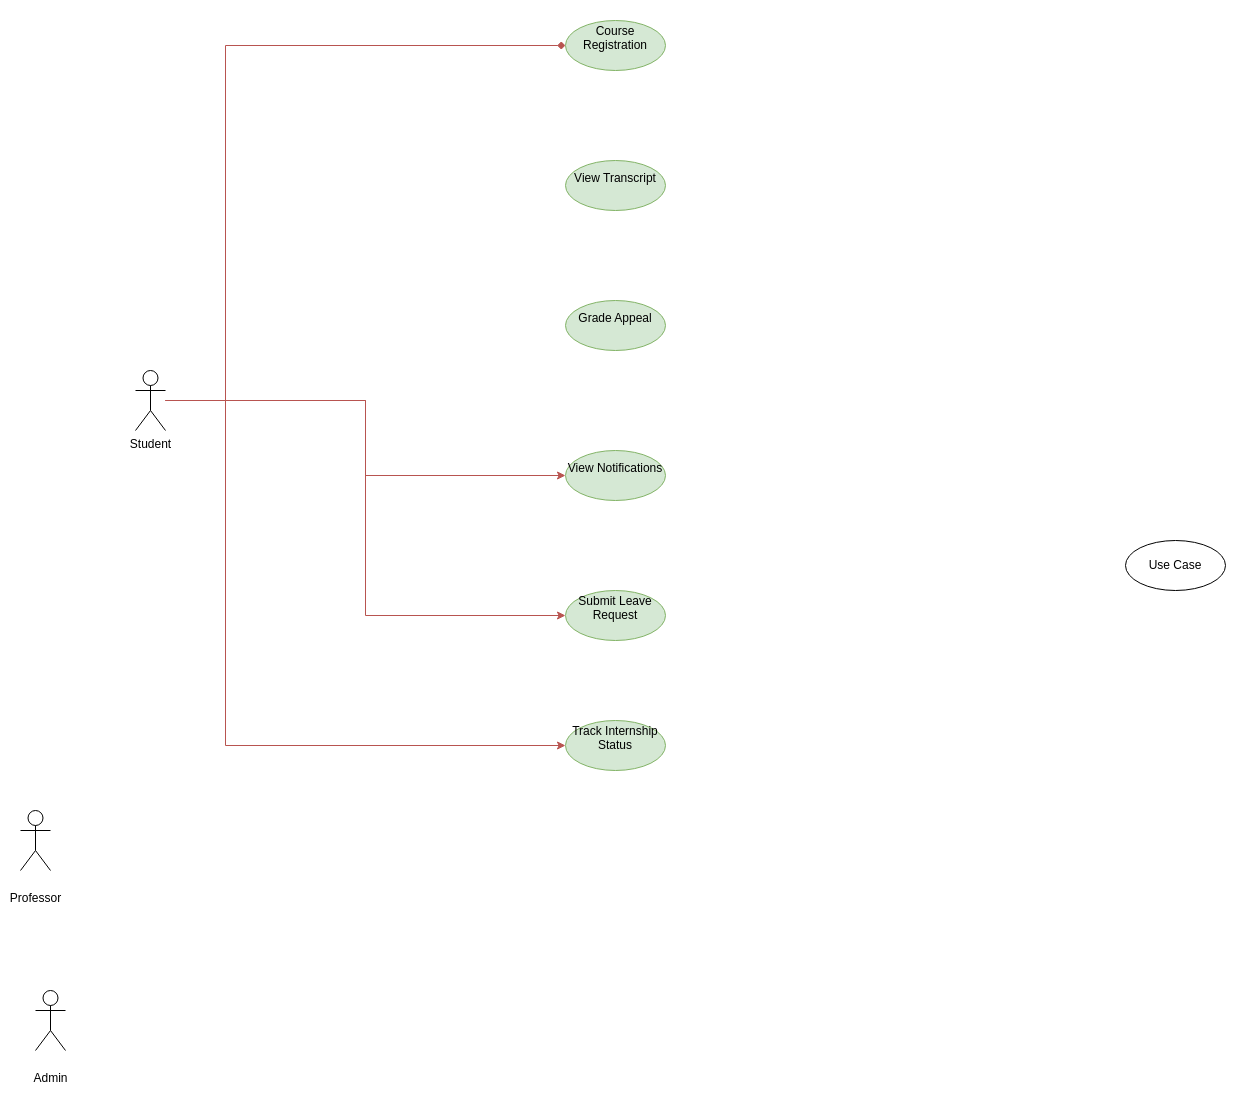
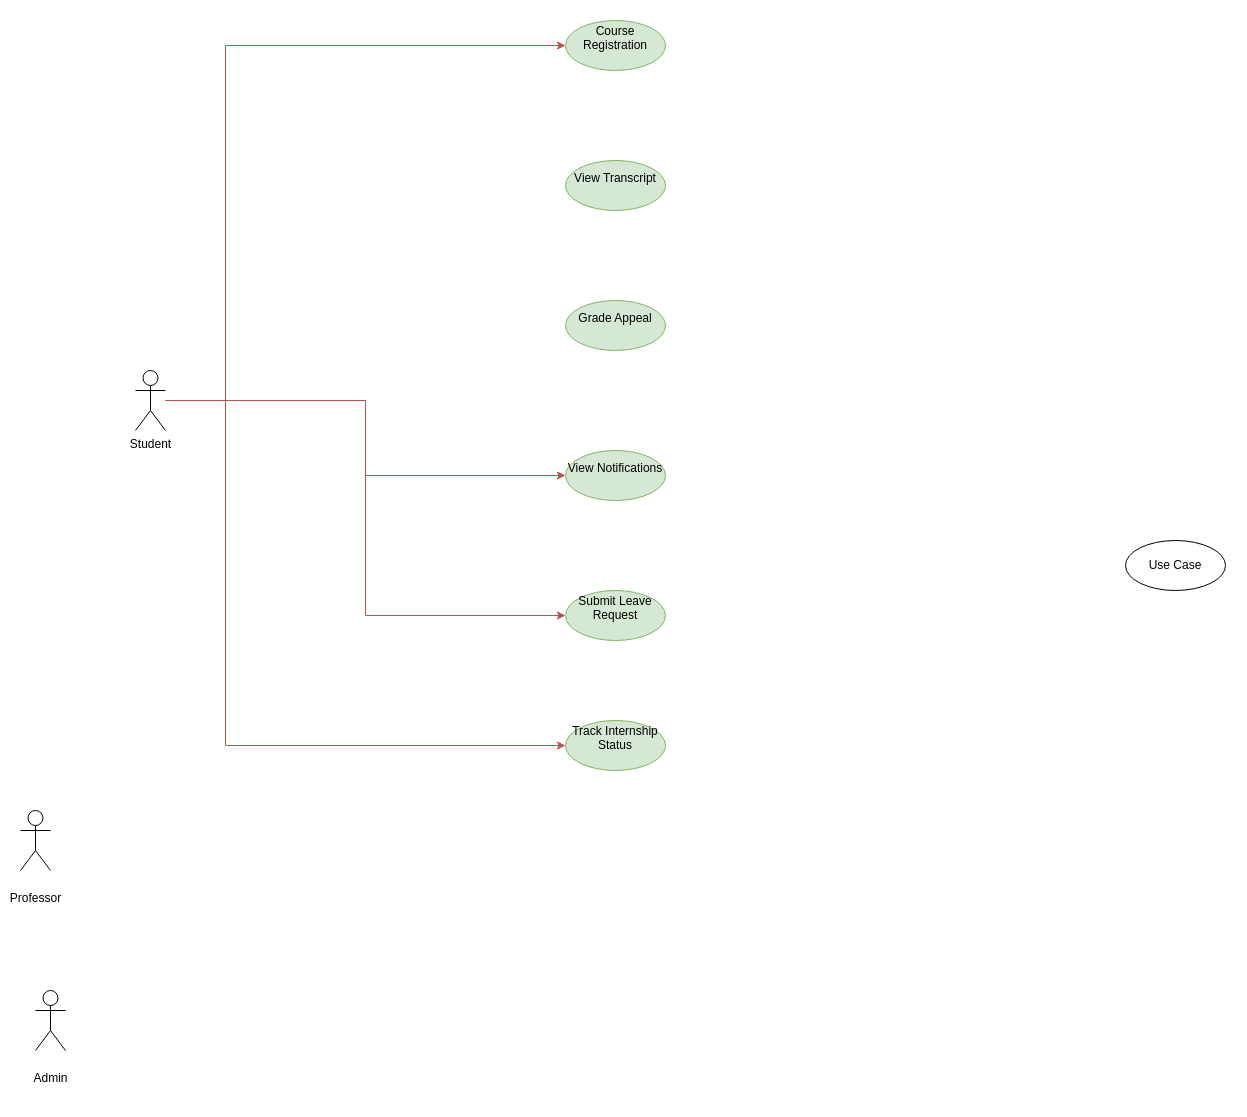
edge "Student" -> "Course Registration": arrowhead diamond -> classic
